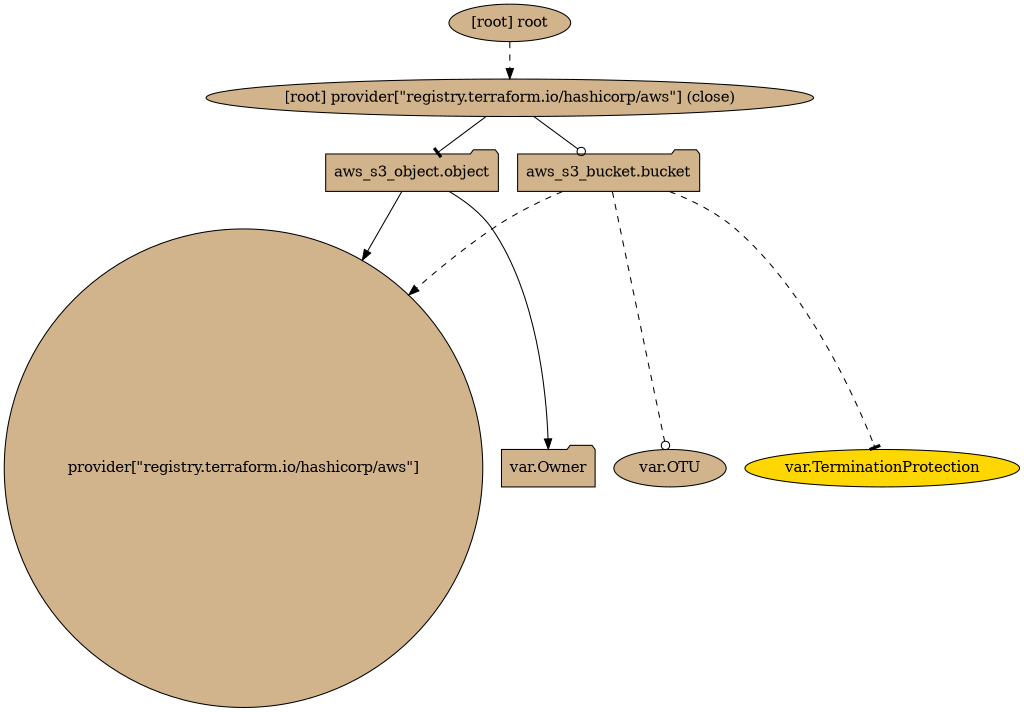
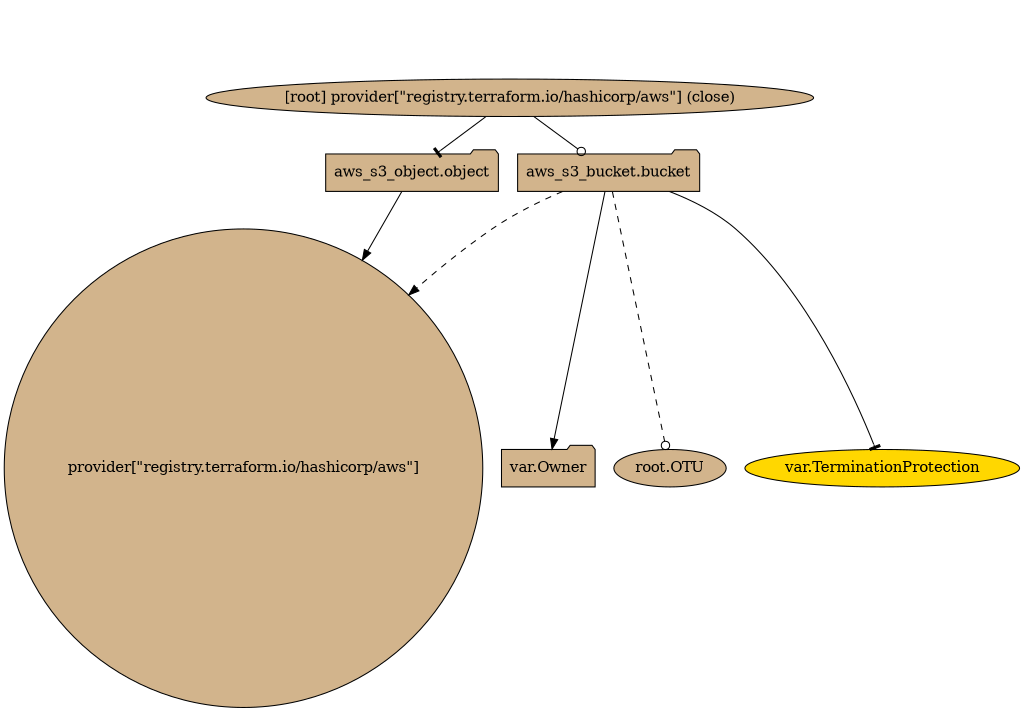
node "[root] root": removed
edge "aws_s3_bucket.bucket" -> "var.TerminationProtection": style dashed -> solid
edge "aws_s3_object.object" -> "var.Owner": now "aws_s3_bucket.bucket" -> "var.Owner"
node "var.OTU": label "var.OTU" -> "root.OTU"
